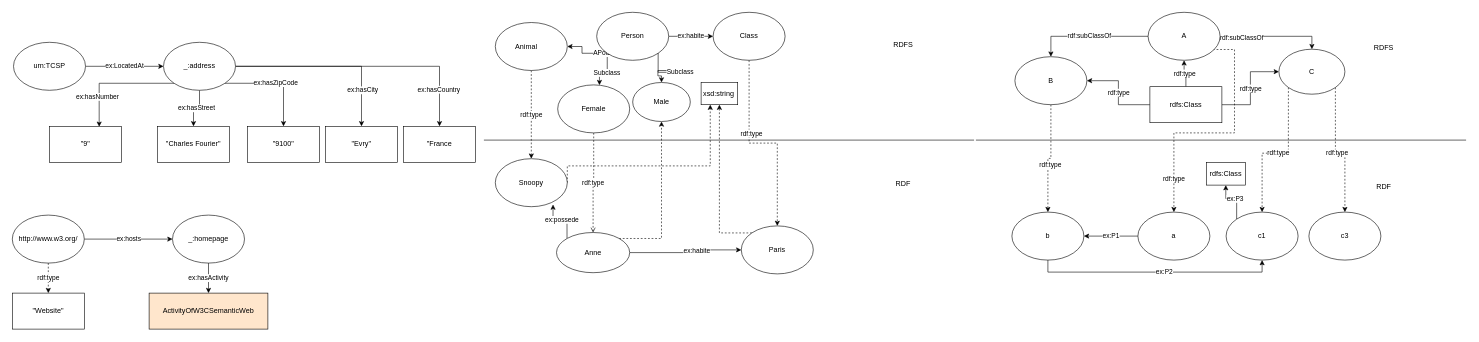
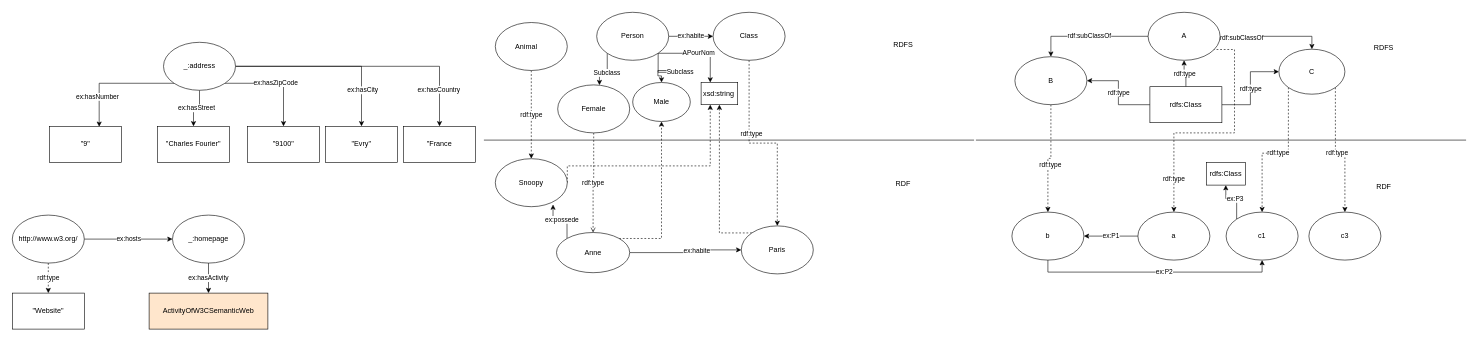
edge "Person" -> "Animal": now "Person" -> "xsd:string"
node "urn:TCSP": removed
edge "urn:TCSP" -> "_:address": removed, label "ex:LocatedAt"
